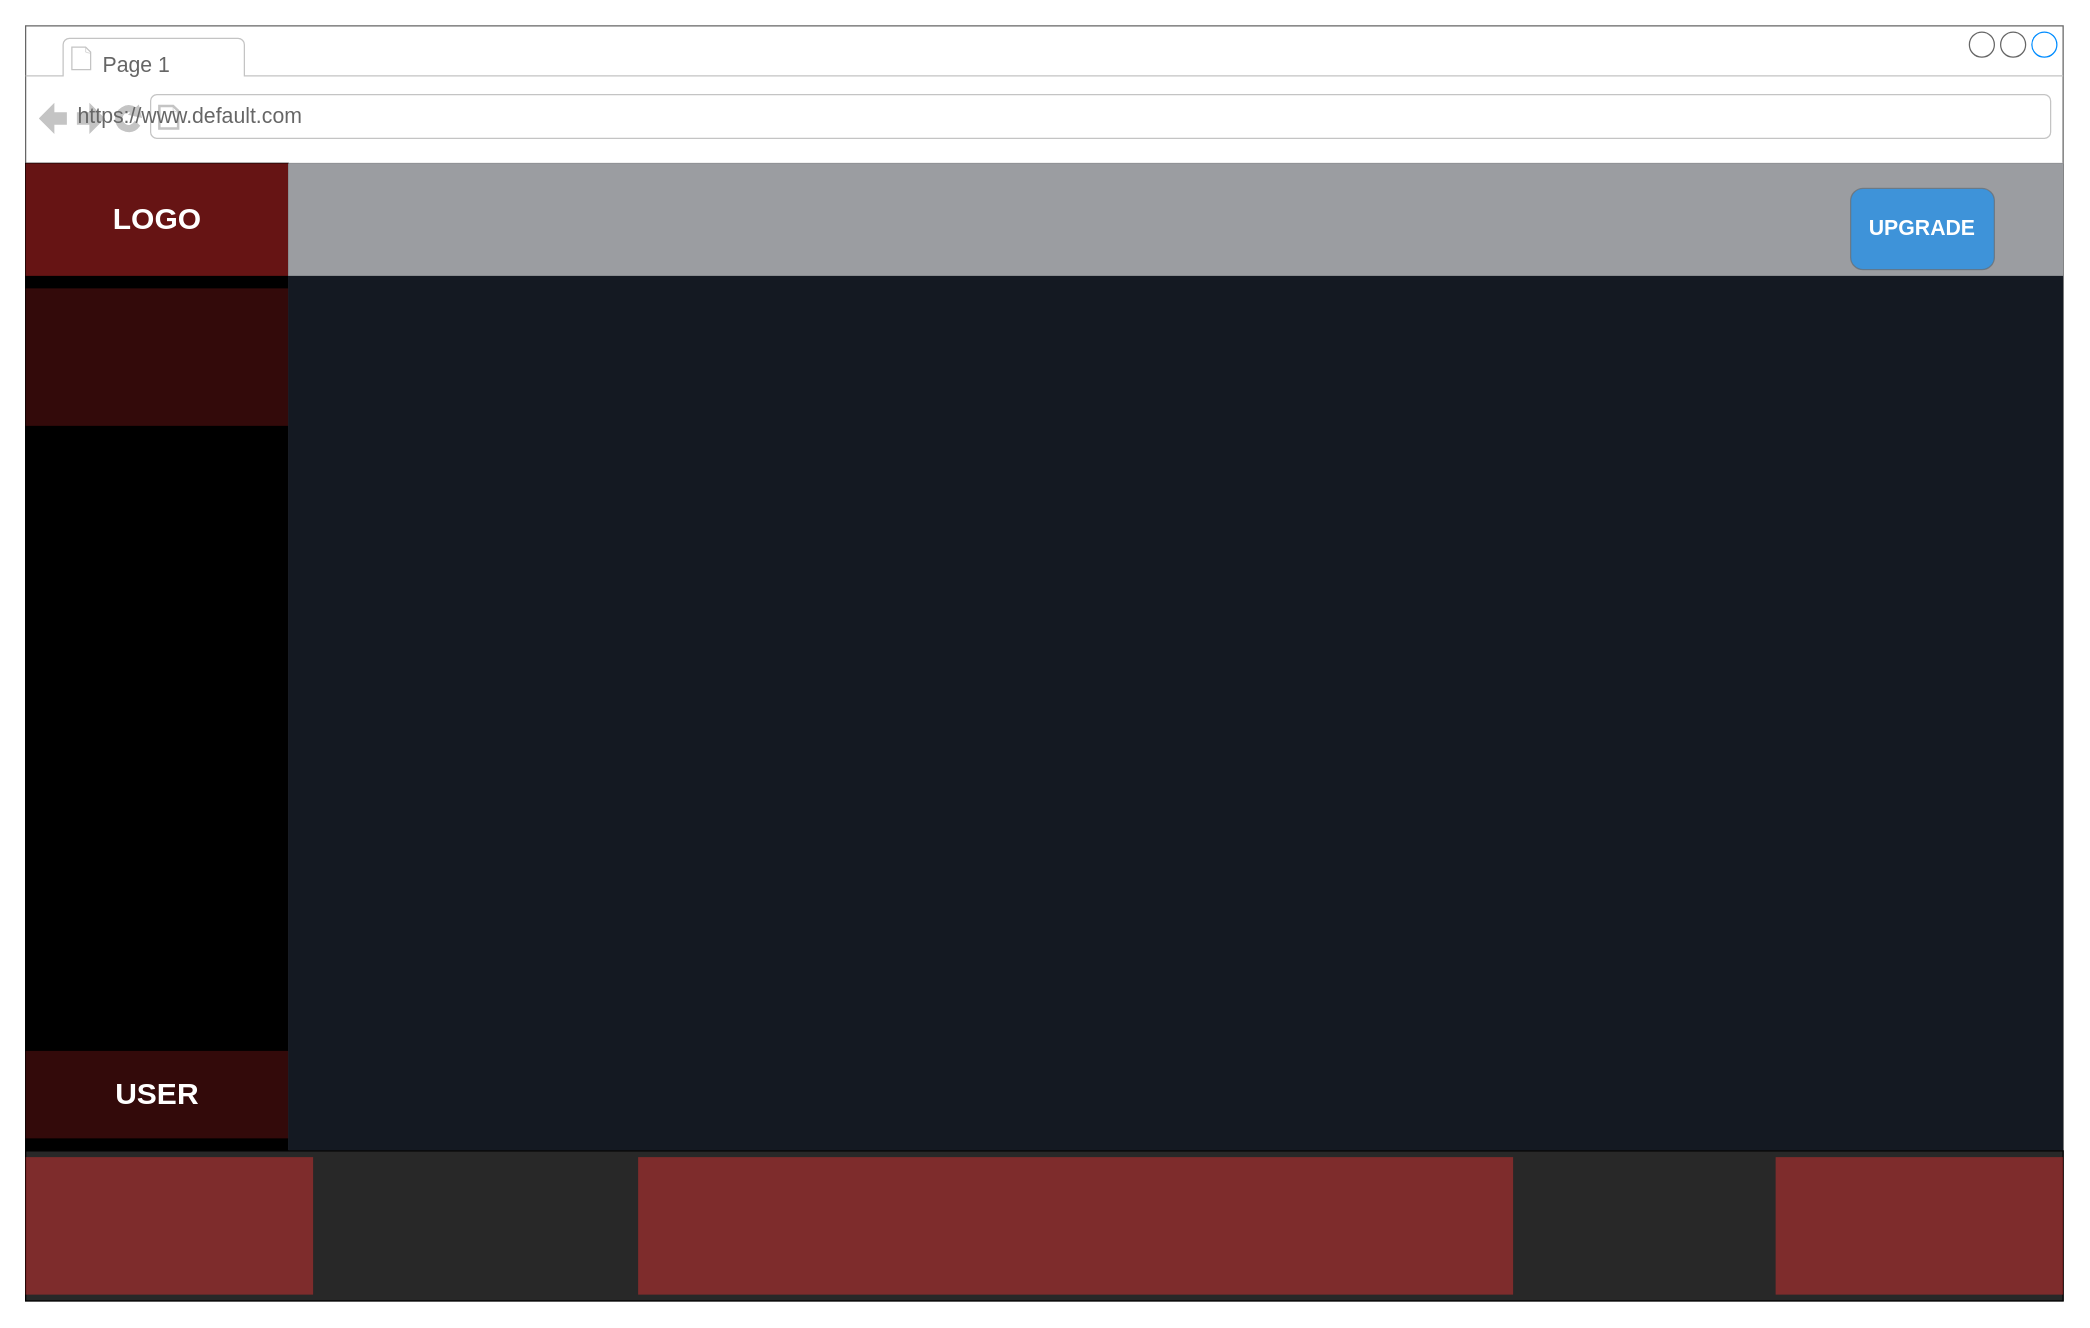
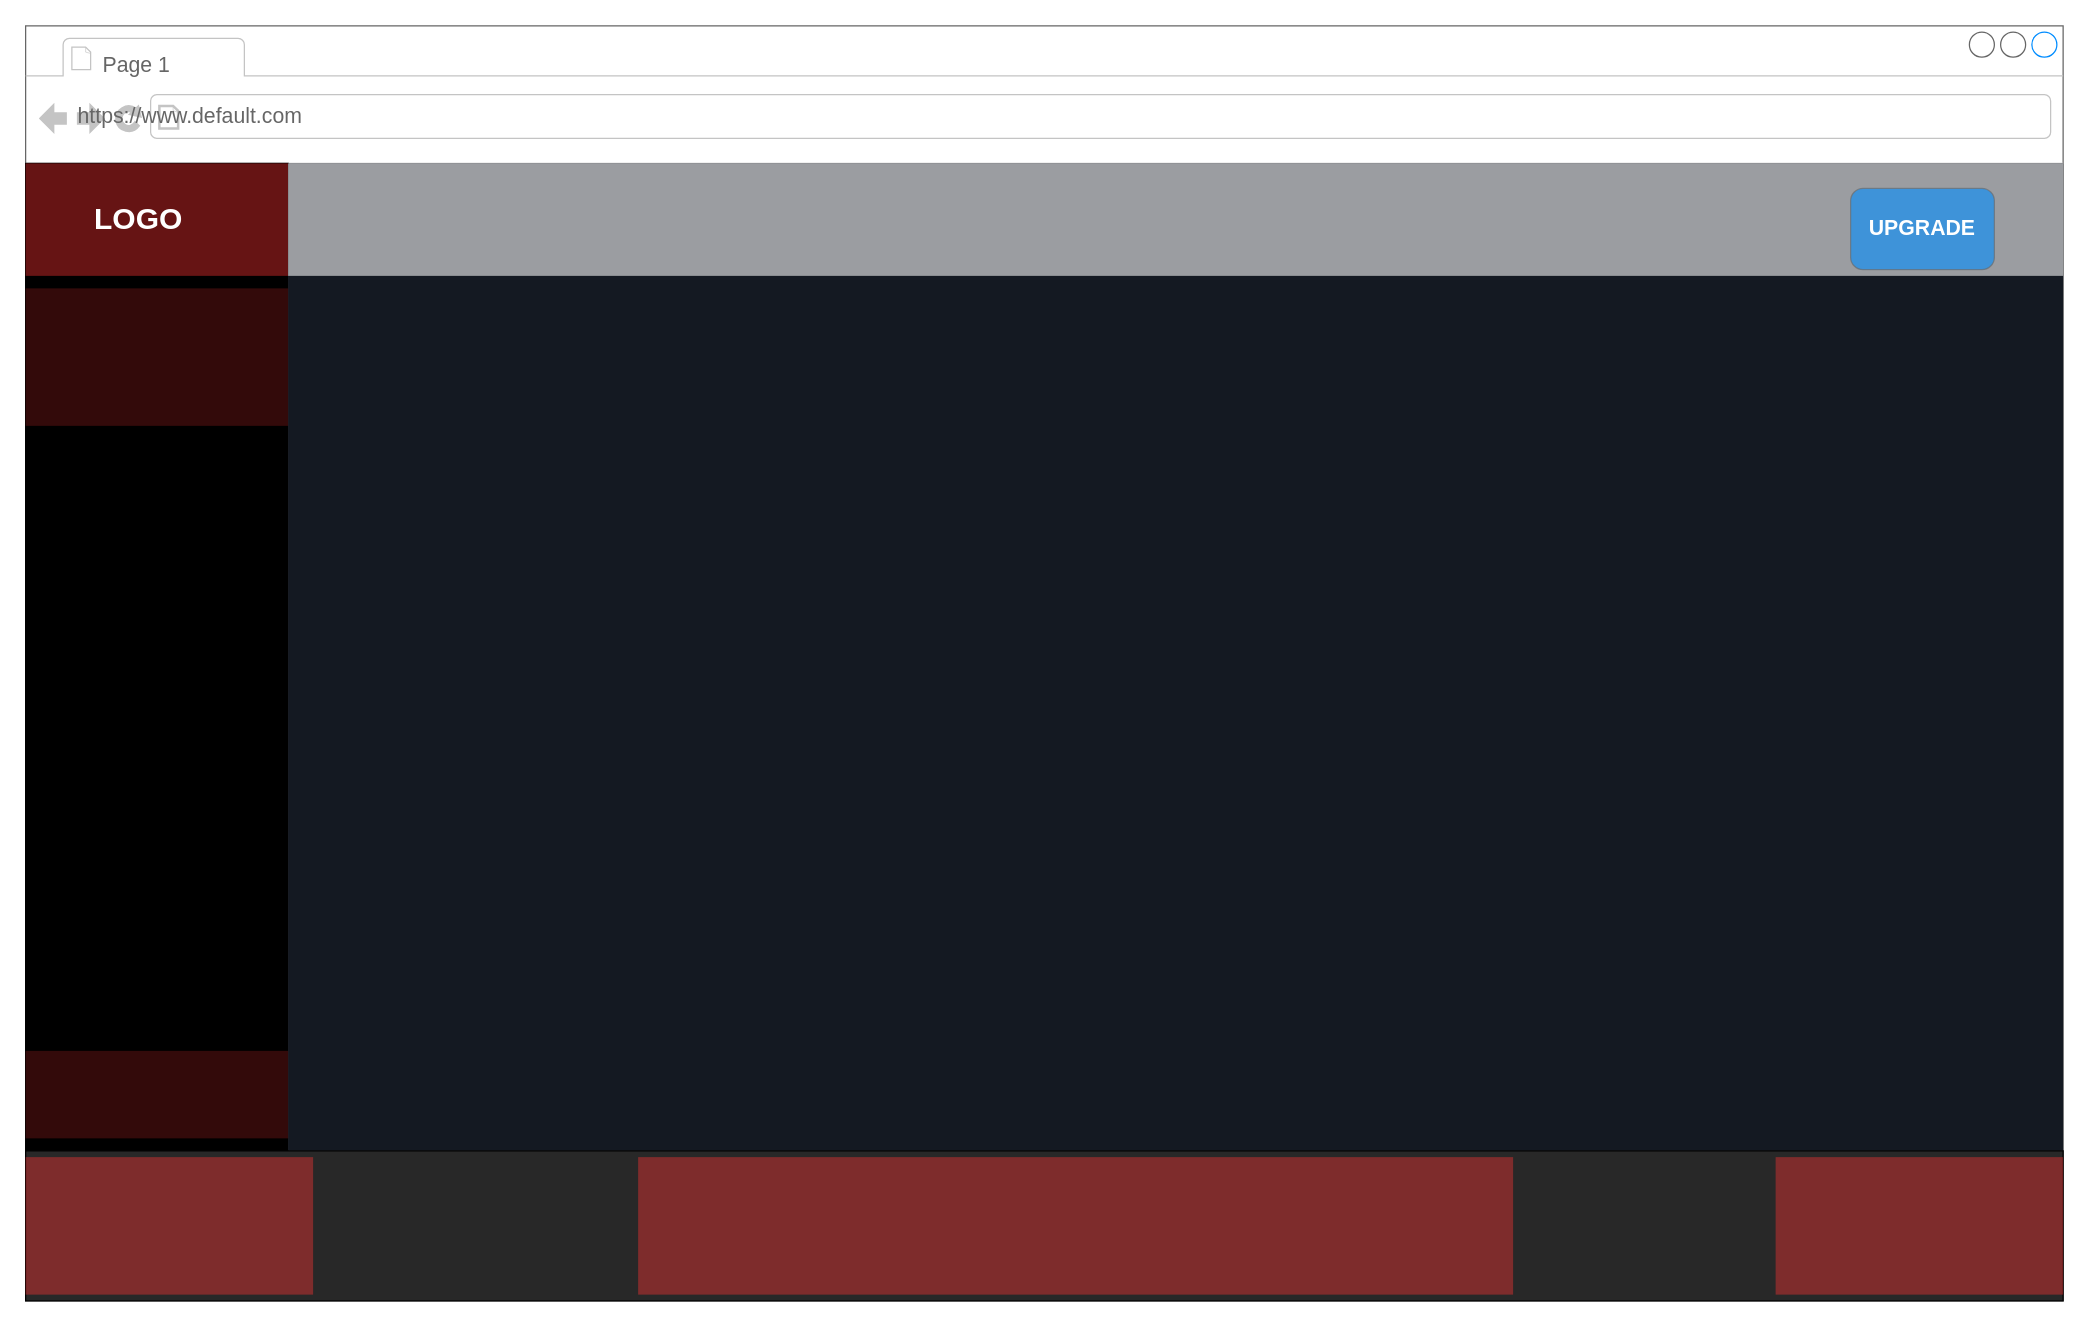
node "LOGO": moved (157, 219) -> (138, 219)
node "USER": removed
